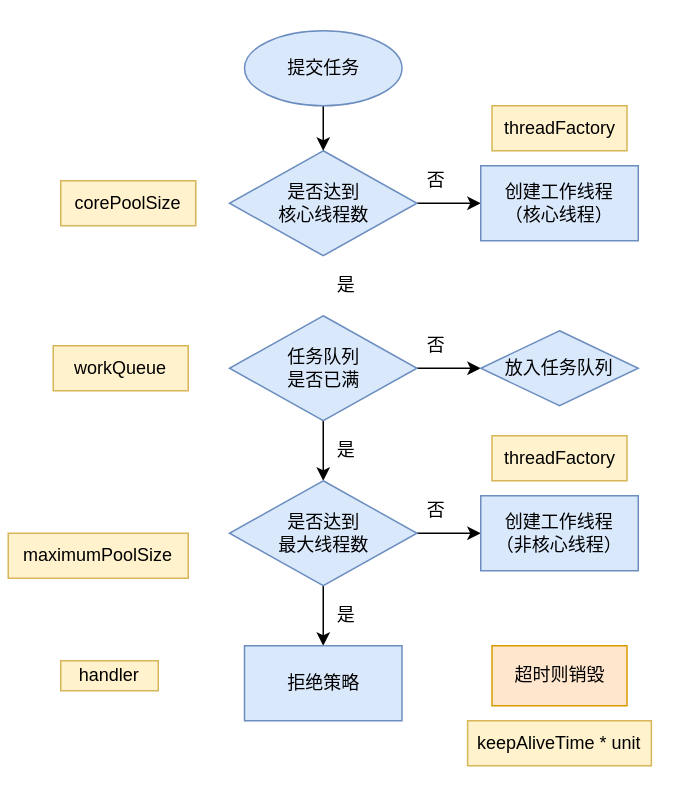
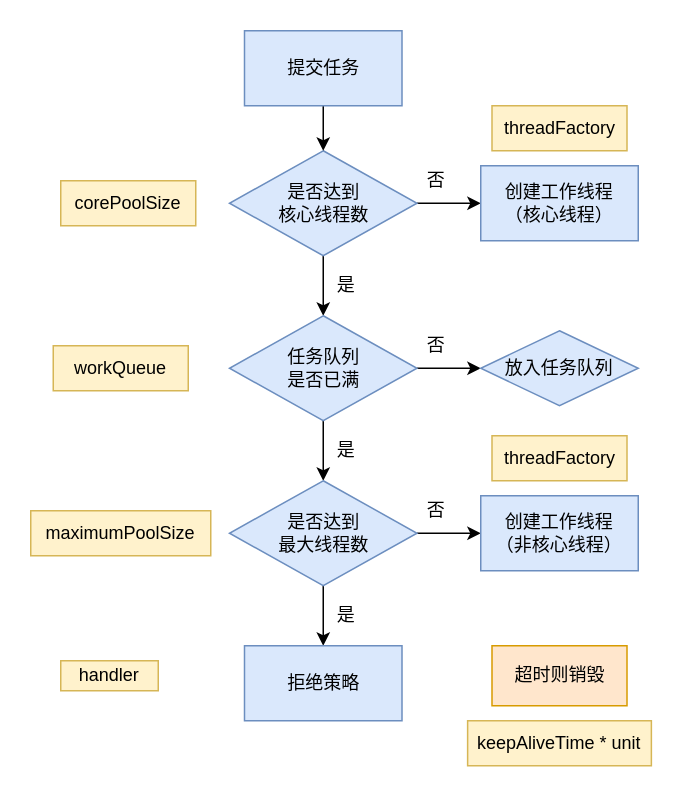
node "提交任务": shape ellipse -> rectangle
edge "是否达到 核心线程数" -> "任务队列 是否已满": added
node "maximumPoolSize": moved (98, 556) -> (121, 533)
